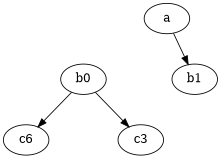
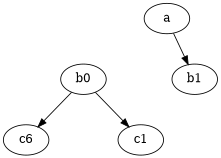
node "c3": label "c3" -> "c1"
